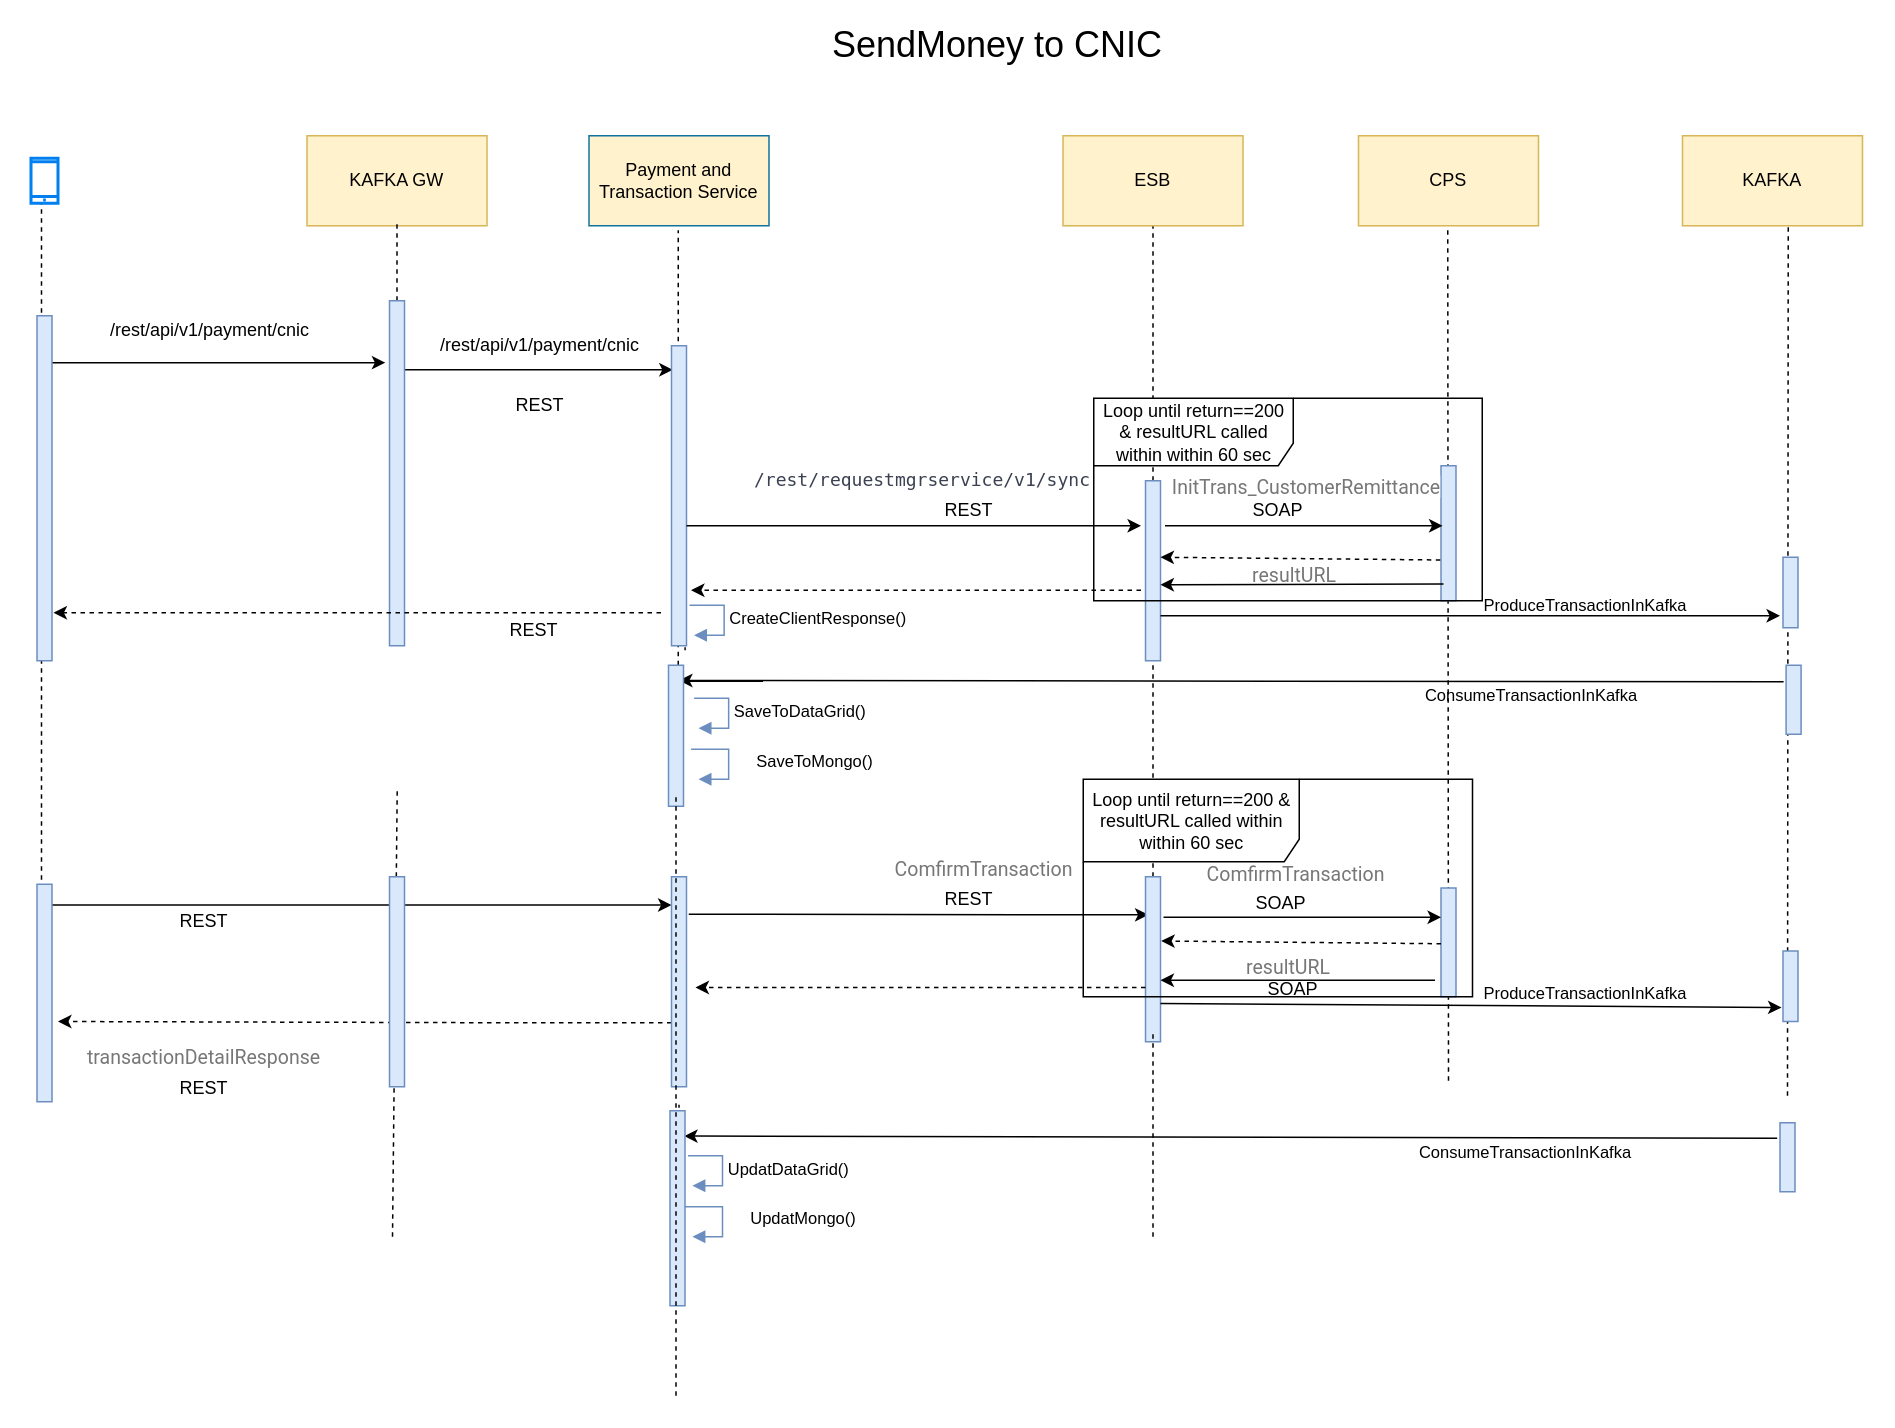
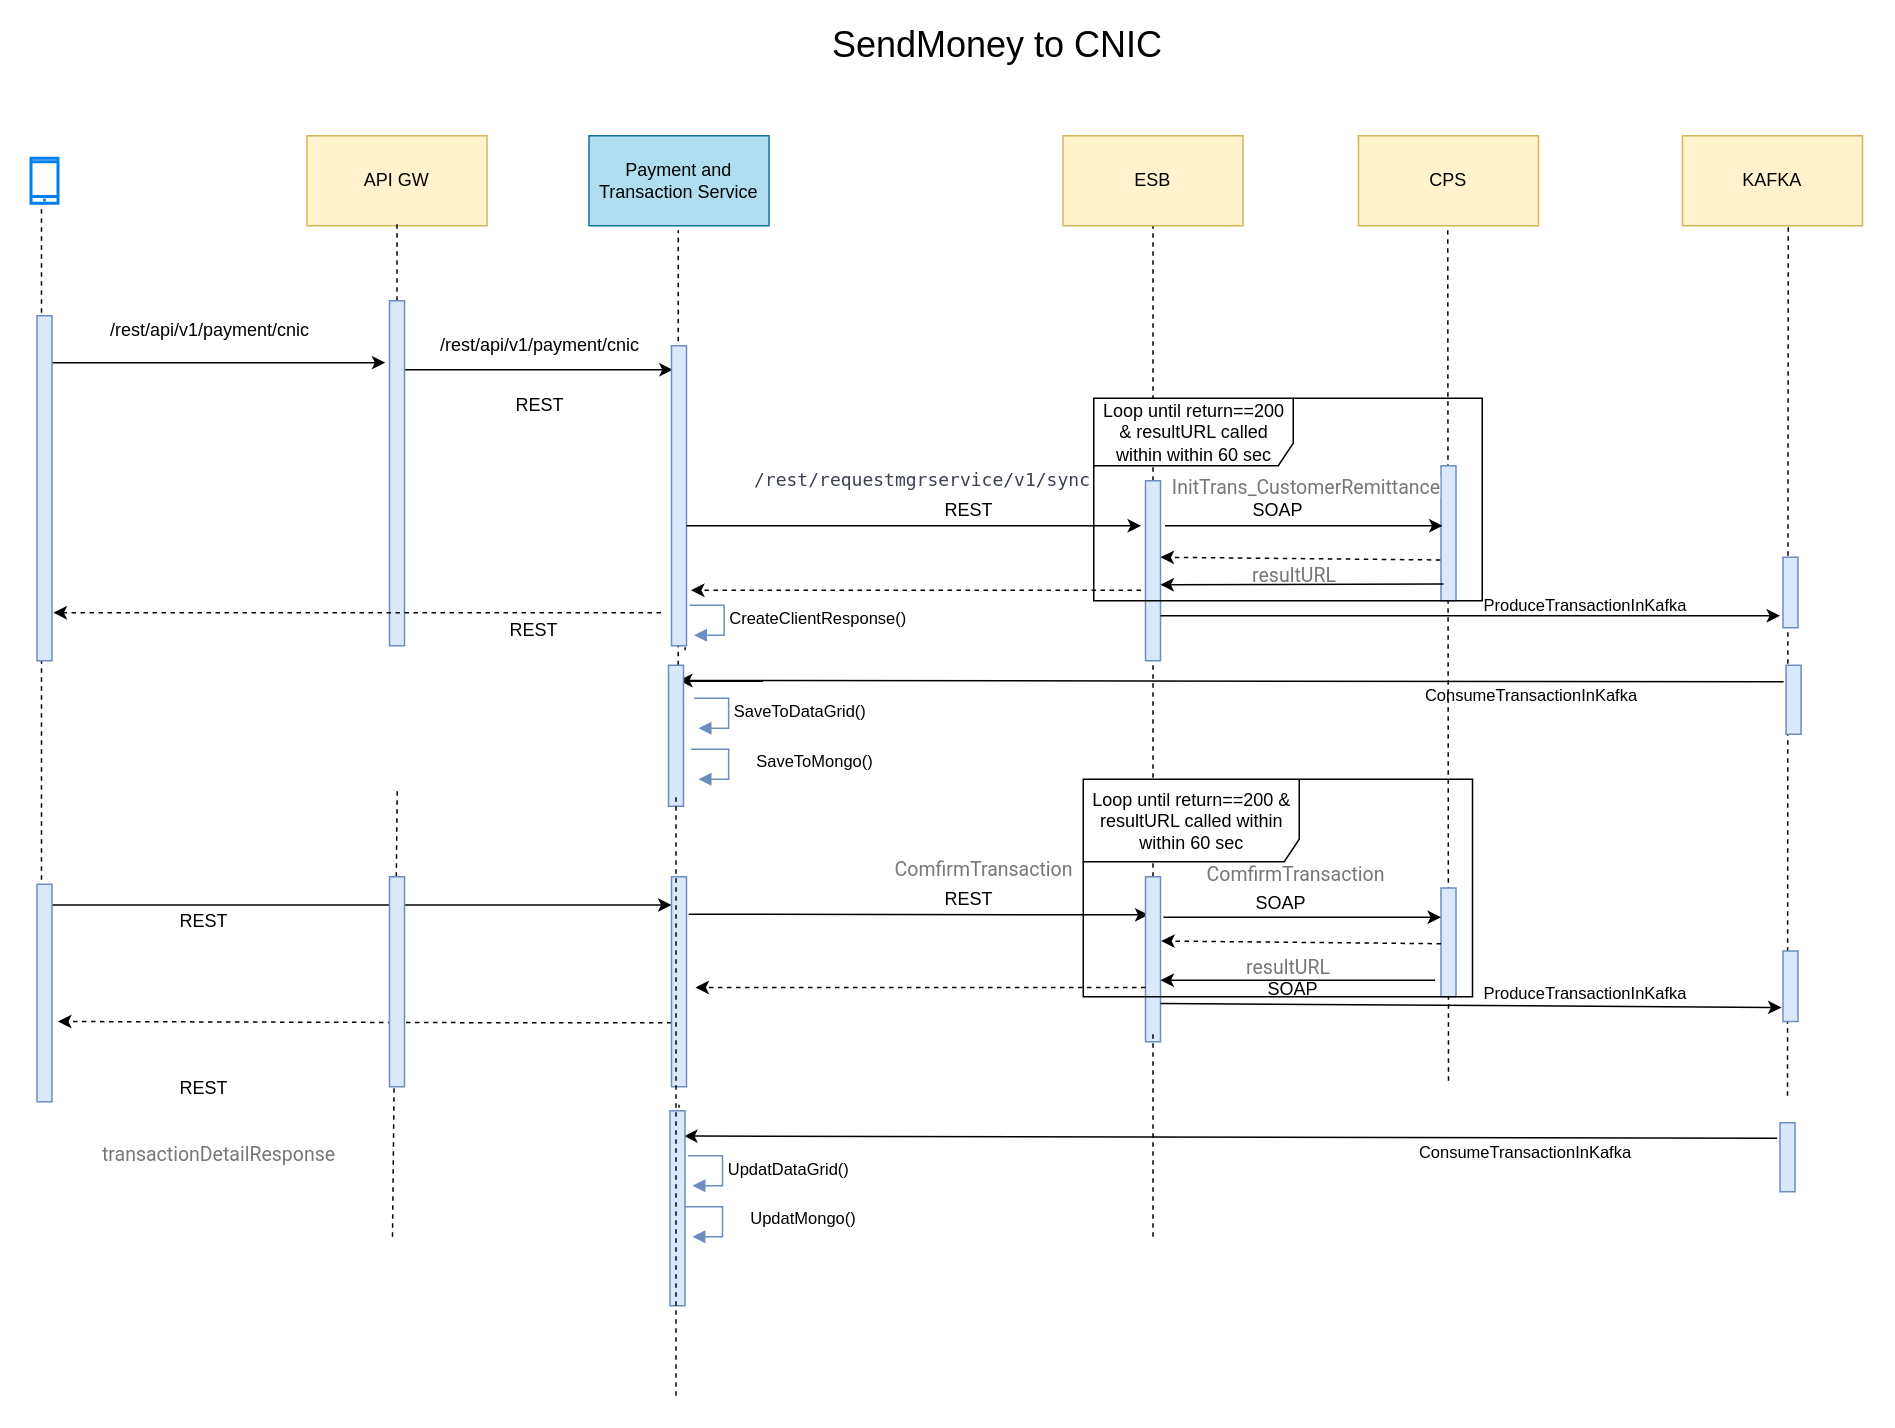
node "KAFKA GW": label "KAFKA GW" -> "API GW"
node "Payment and Transaction Service": fillcolor #fff2cc -> #b1ddf0
node "transactionDetailResponse": moved (203, 1057) -> (218, 1154)
